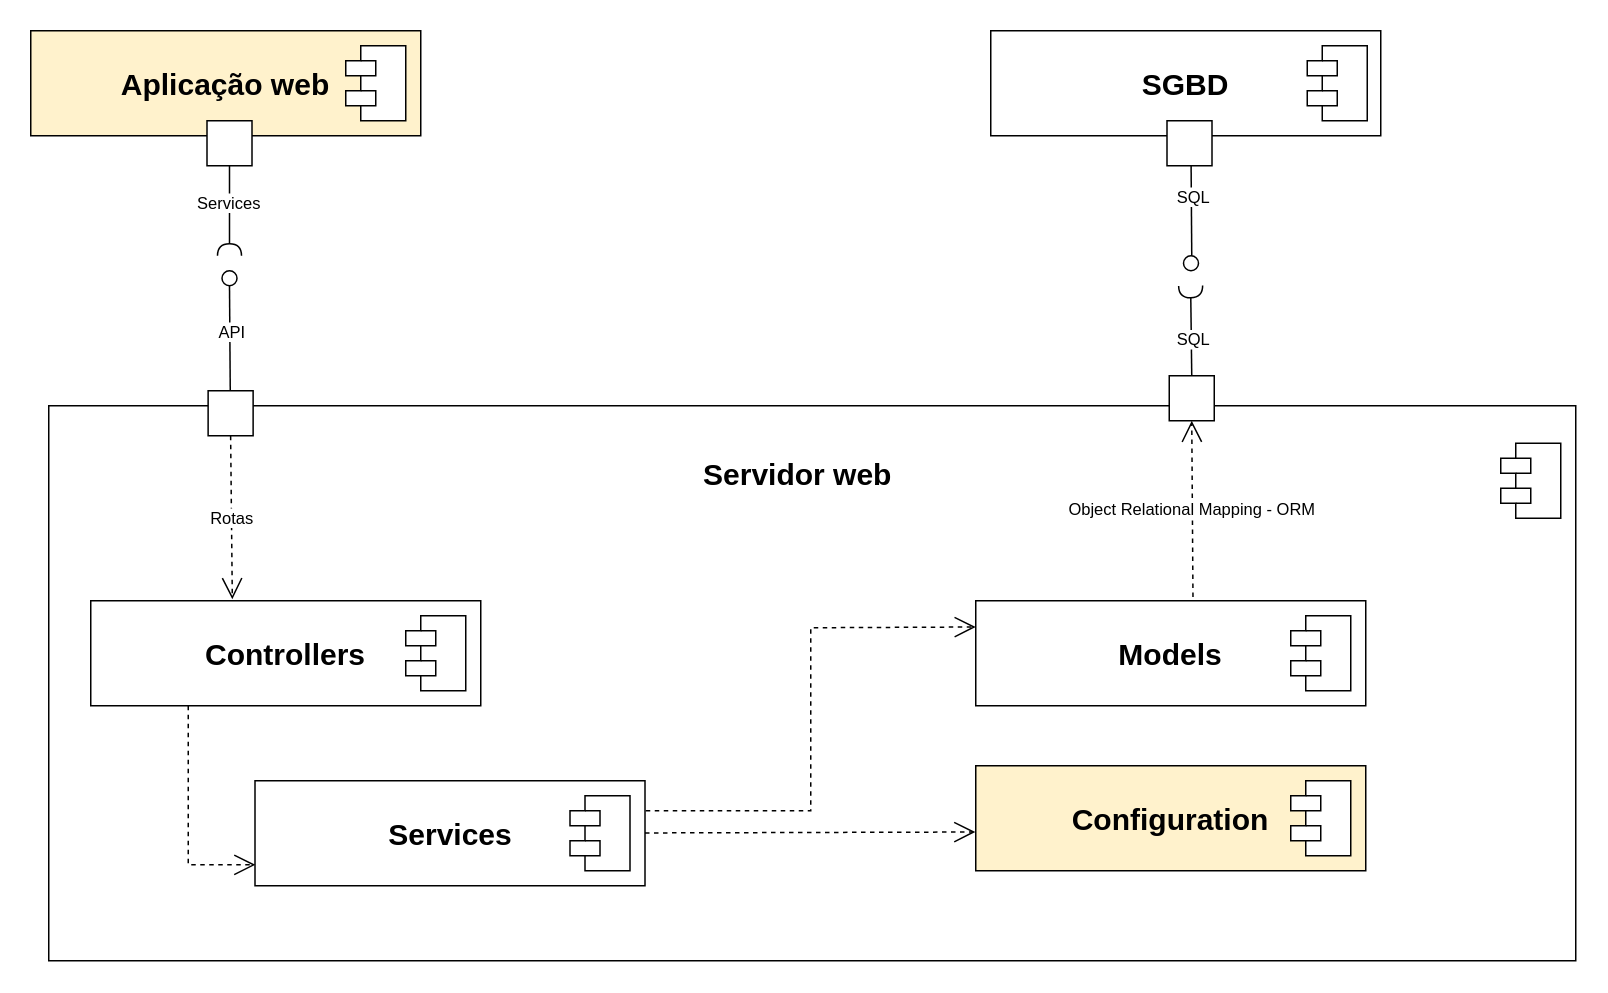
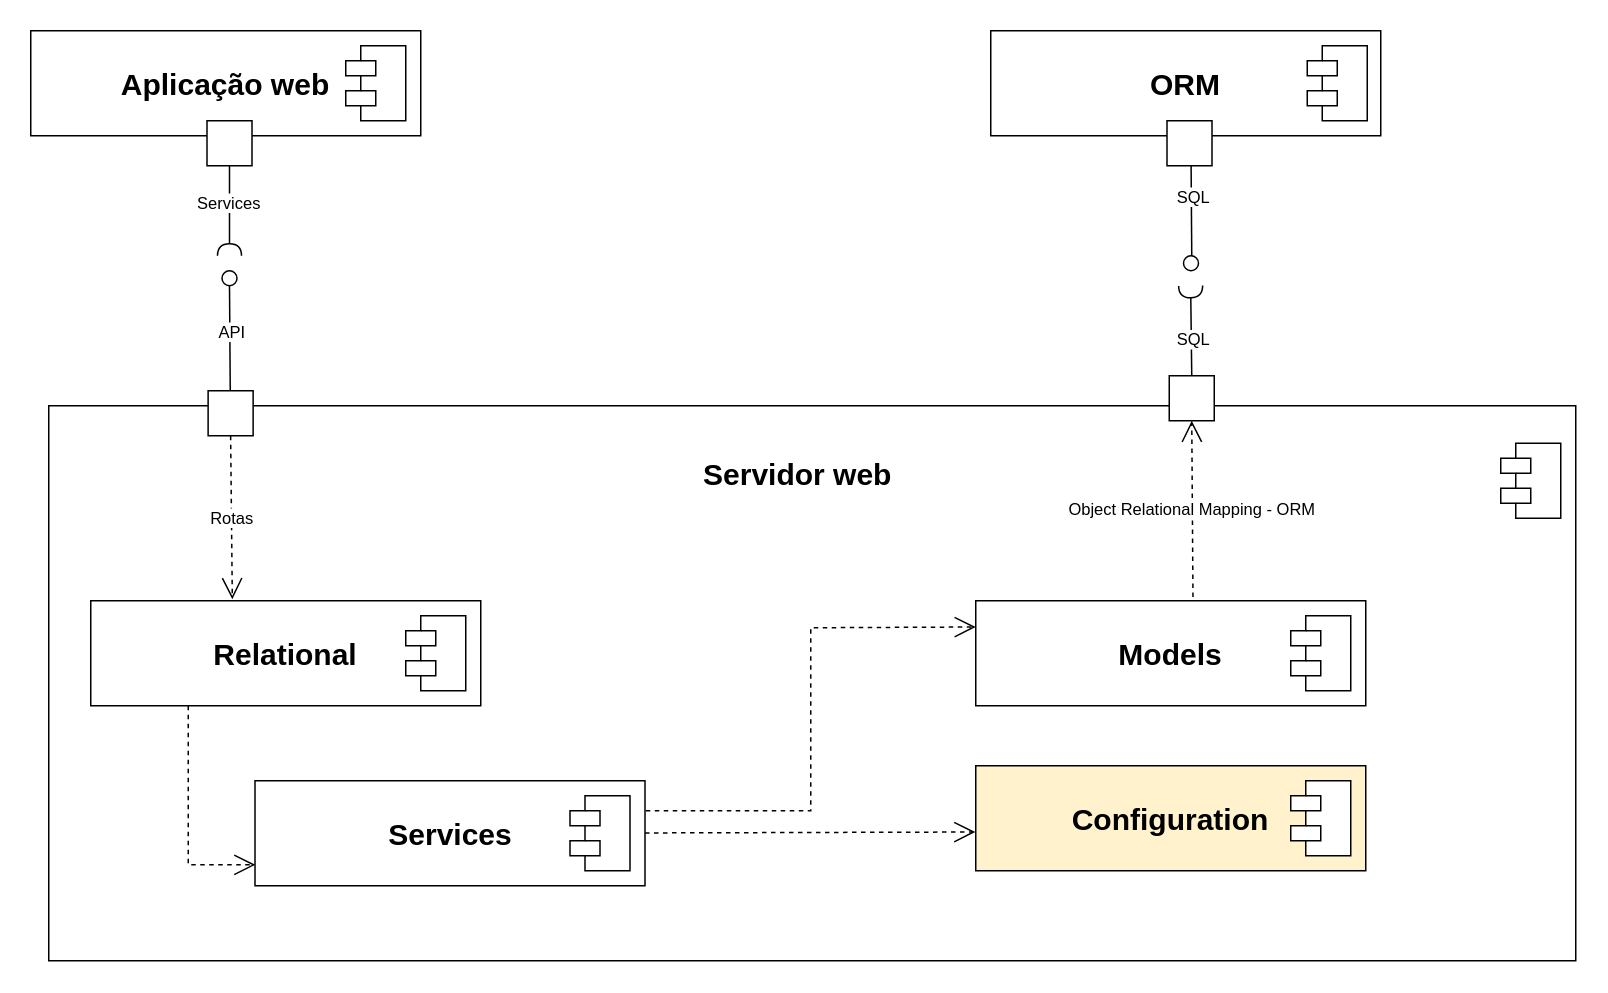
node "Aplicação web": fillcolor #fff2cc -> #ffffff
node "SGBD": label "SGBD" -> "ORM"
node "Controllers": label "Controllers" -> "Relational"
